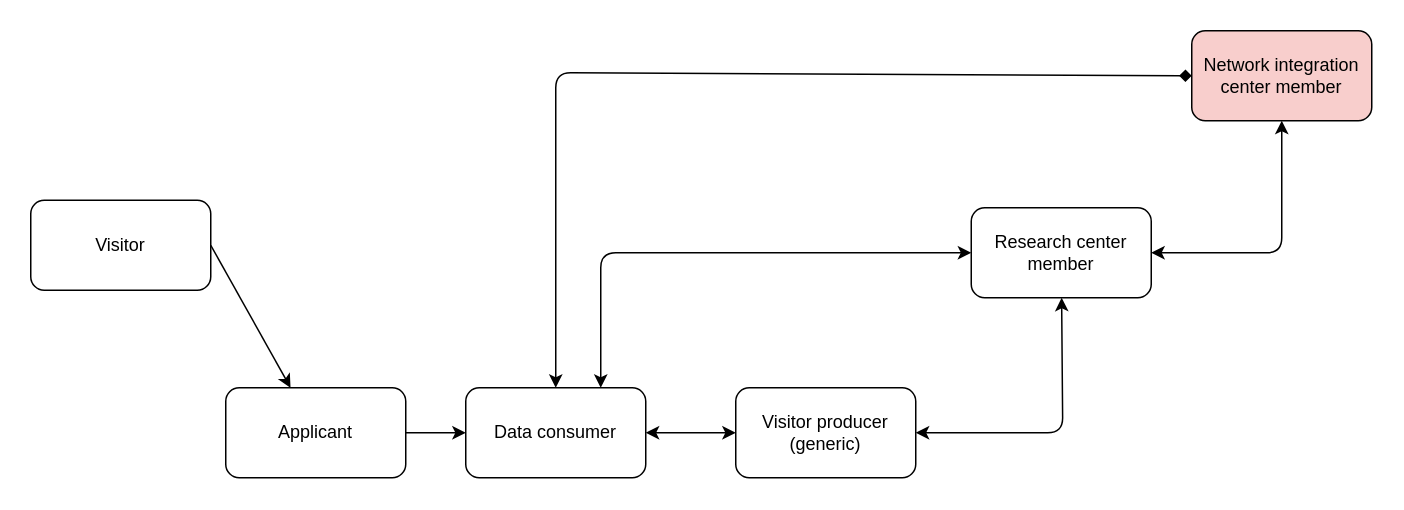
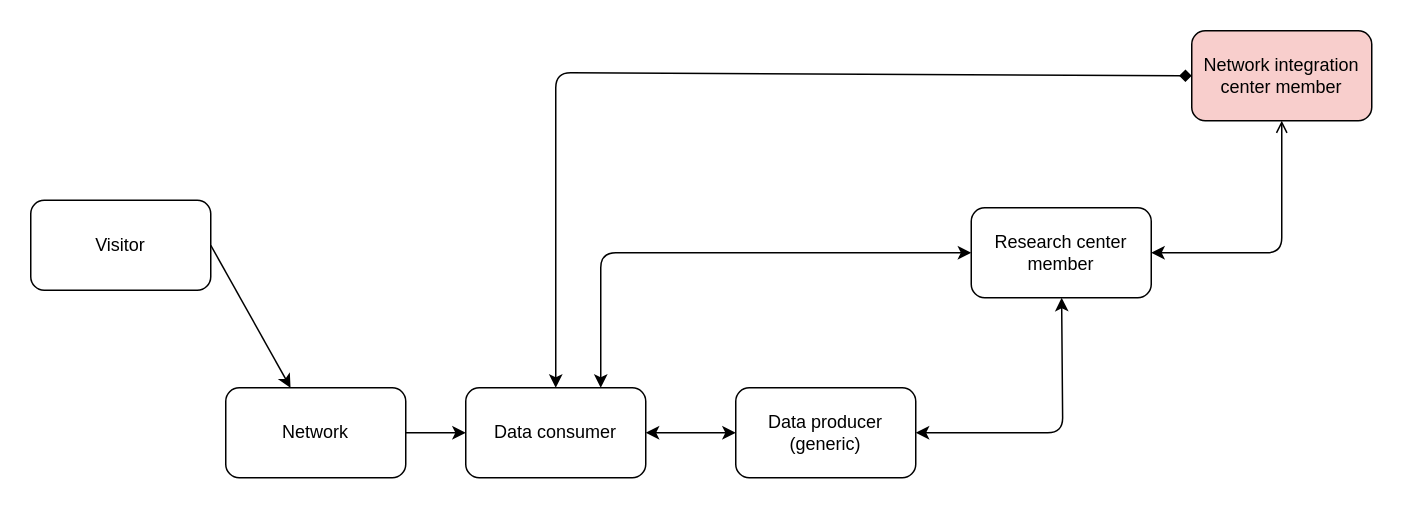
edge "Network integration center member" -- "Research center member": arrowhead classic -> open
node "Applicant": label "Applicant" -> "Network"
node "Visitor producer (generic)": label "Visitor producer (generic)" -> "Data producer (generic)"
